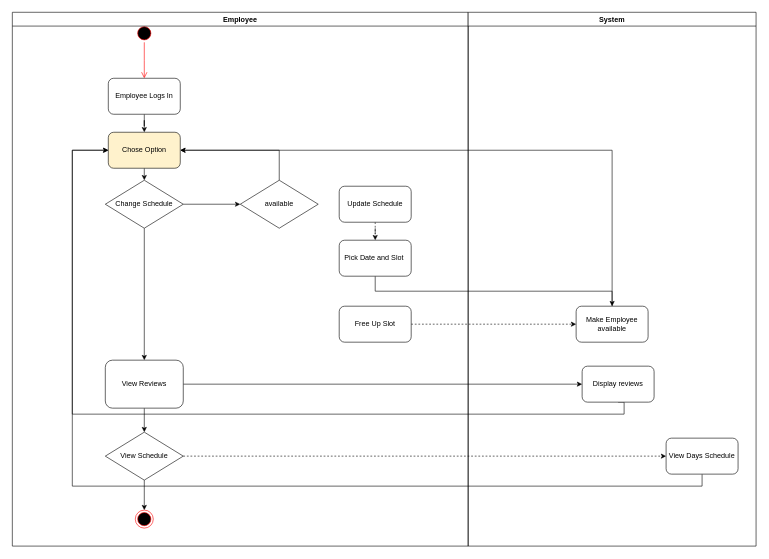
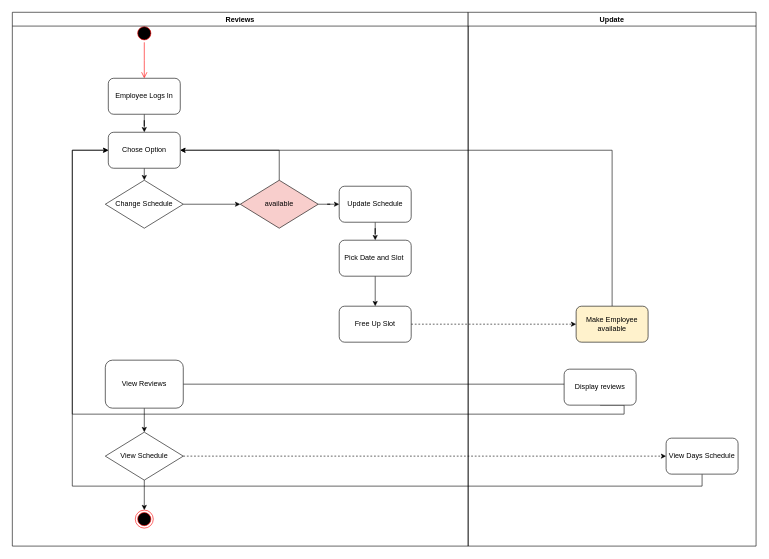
node "Employee": label "Employee" -> "Reviews"
node "System": label "System" -> "Update"
node "Chose Option": fillcolor #fff2cc -> #ffffff
node "available": fillcolor #ffffff -> #f8cecc
edge "available" -> "Update Schedule": added
edge "Update Schedule" -> "Pick Date and Slot": style dashed -> solid
edge "Pick Date and Slot" -> "Make Employee available": now "Pick Date and Slot" -> "Free Up Slot"
node "Make Employee available": fillcolor #ffffff -> #fff2cc
edge "Change Schedule" -> "View Reviews": removed
node "Display reviews": moved (618, 384) -> (600, 387)
